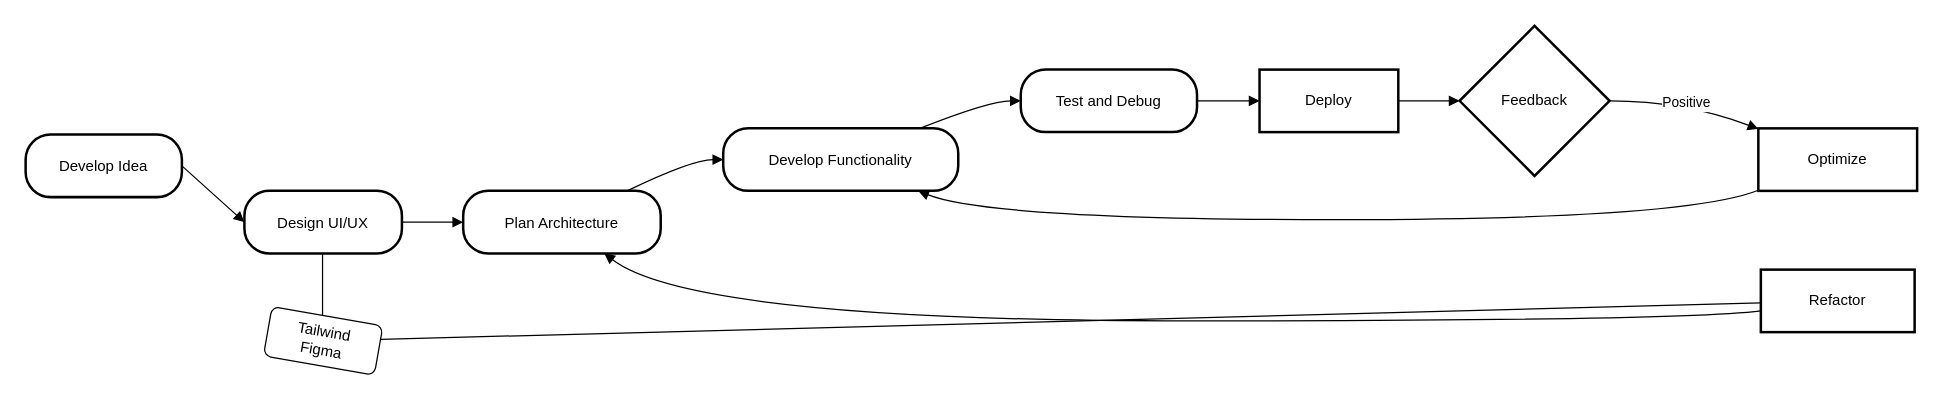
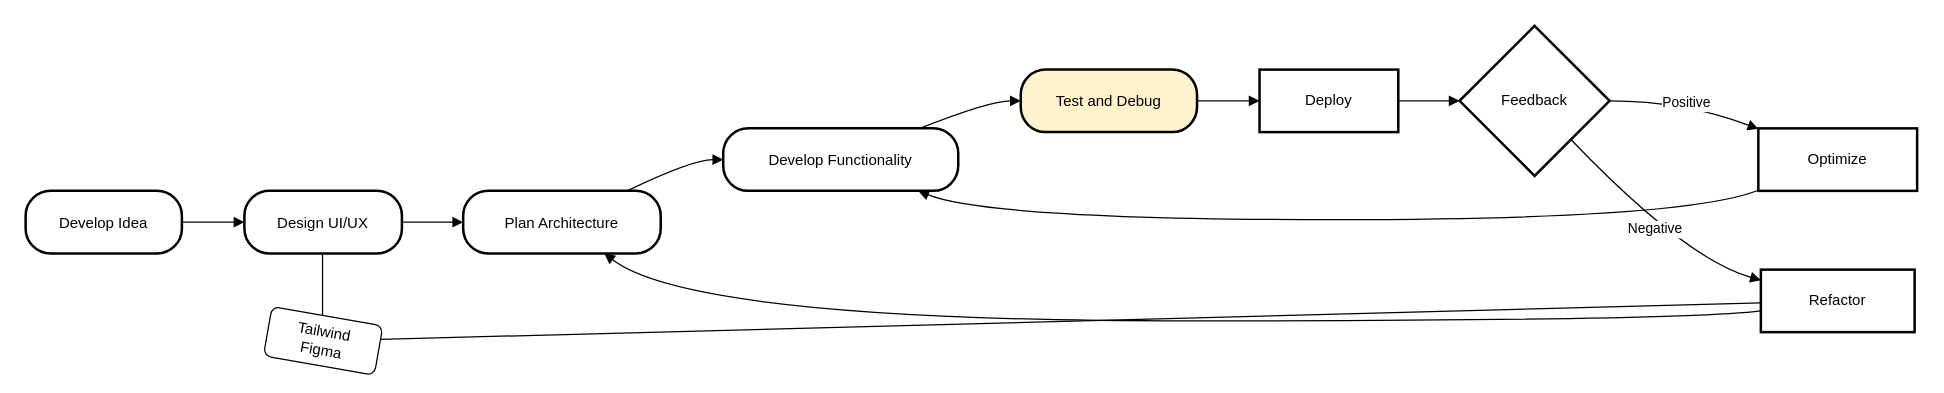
node "Test and Debug": fillcolor #ffffff -> #fff2cc
node "Develop Idea": moved (104, 166) -> (104, 222)
edge "Feedback" -> "Refactor": added, label "Negative"
